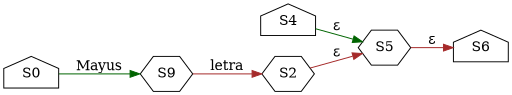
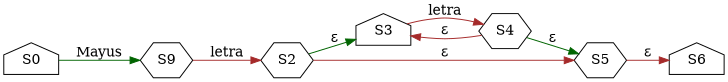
node "S4": shape house -> hexagon
node "S3": added
